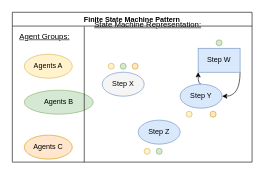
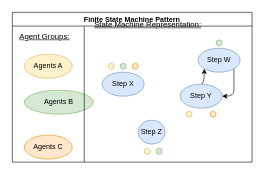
node "Step W": shape rectangle -> ellipse
node "Step X": fillcolor #f5f5f5 -> #dae8fc
node "Step Z": size 42x24 -> 27x24
